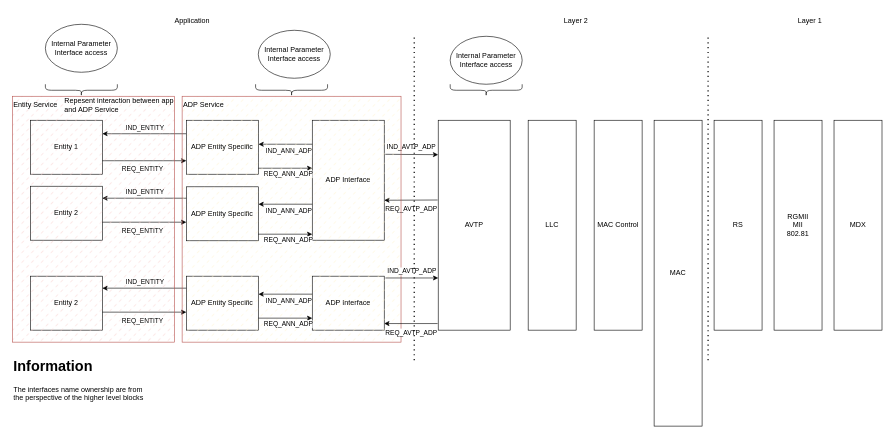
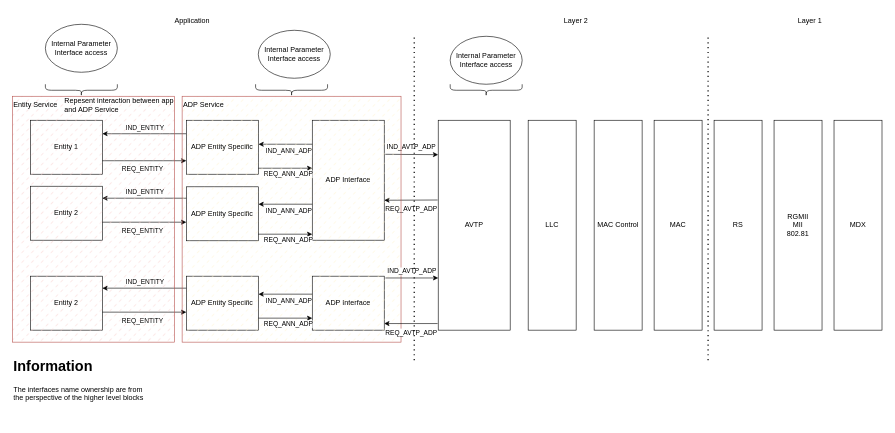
node "MAC": size 48x306 -> 48x210
